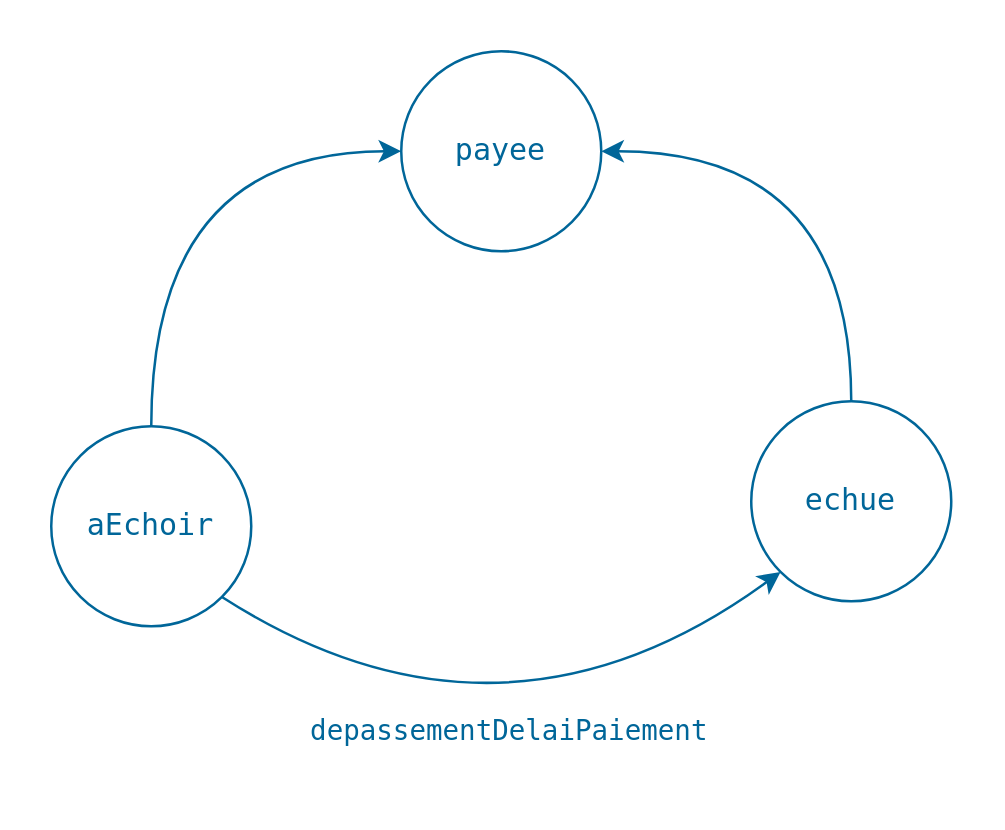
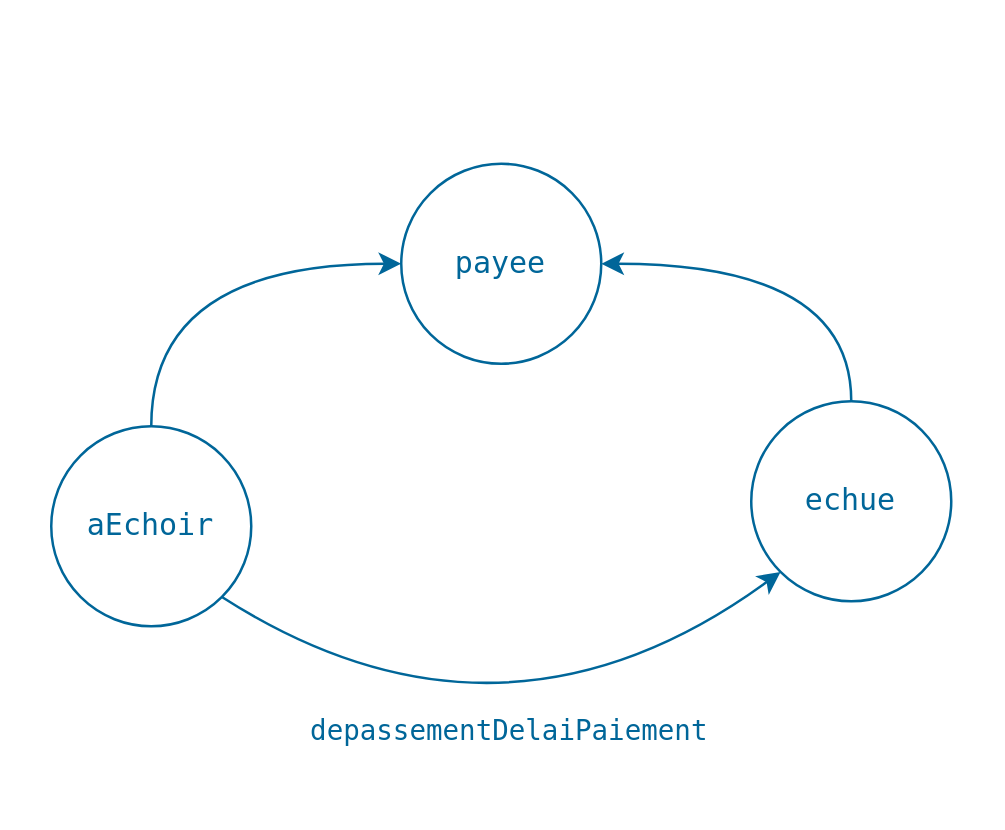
node "payee": moved (501, 151) -> (501, 264)
